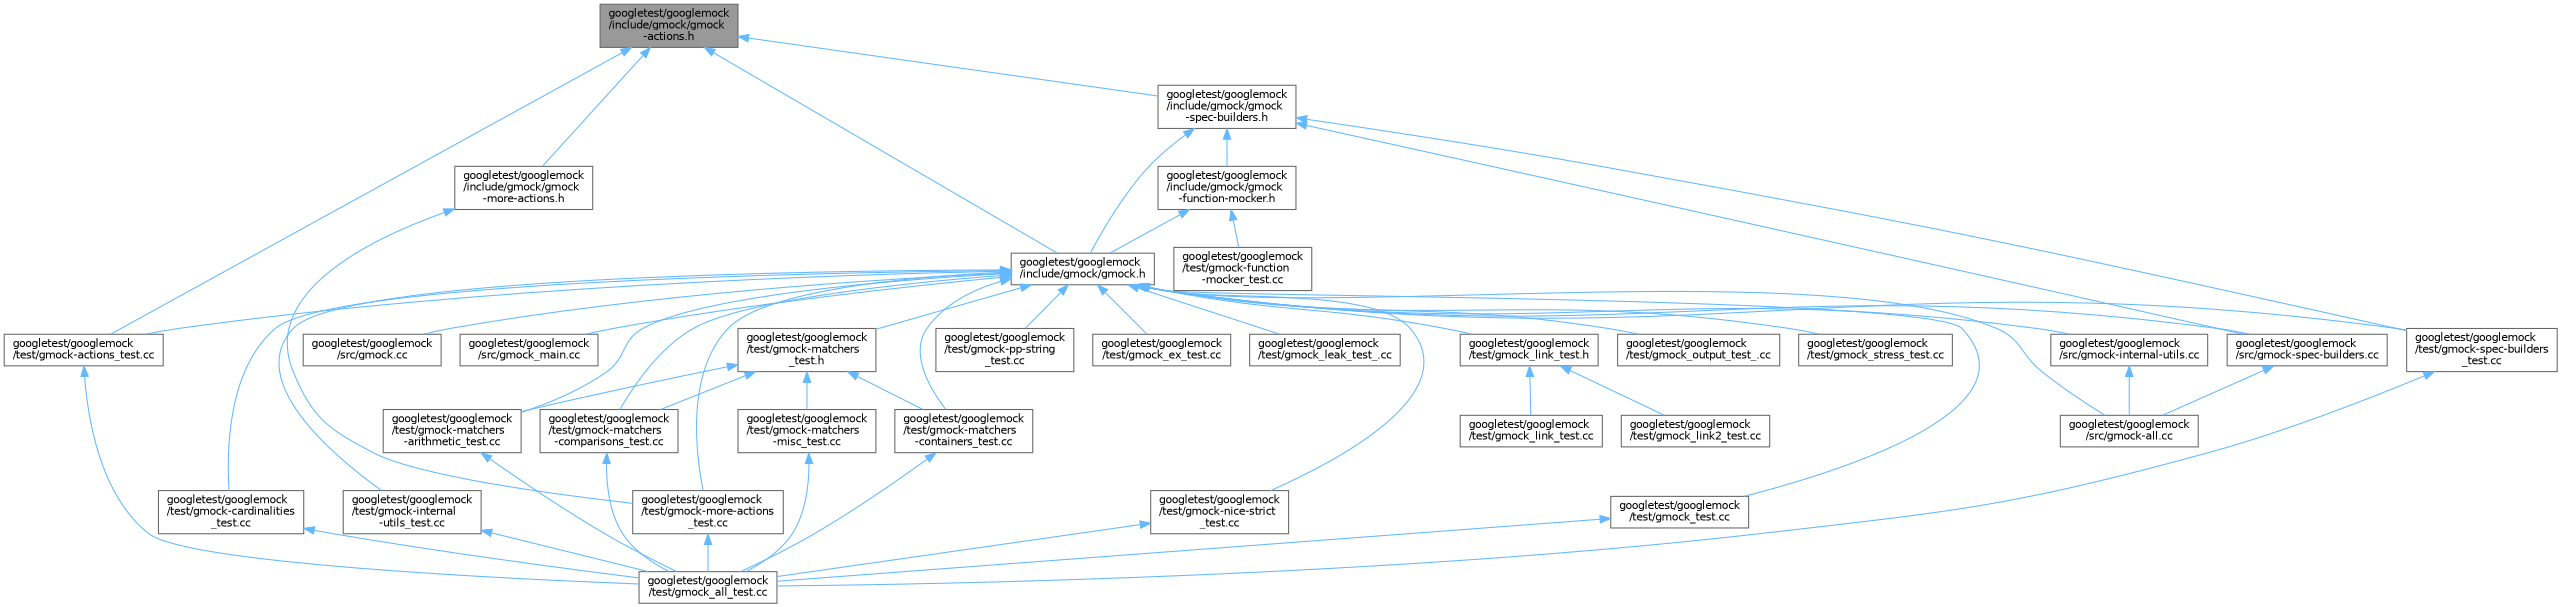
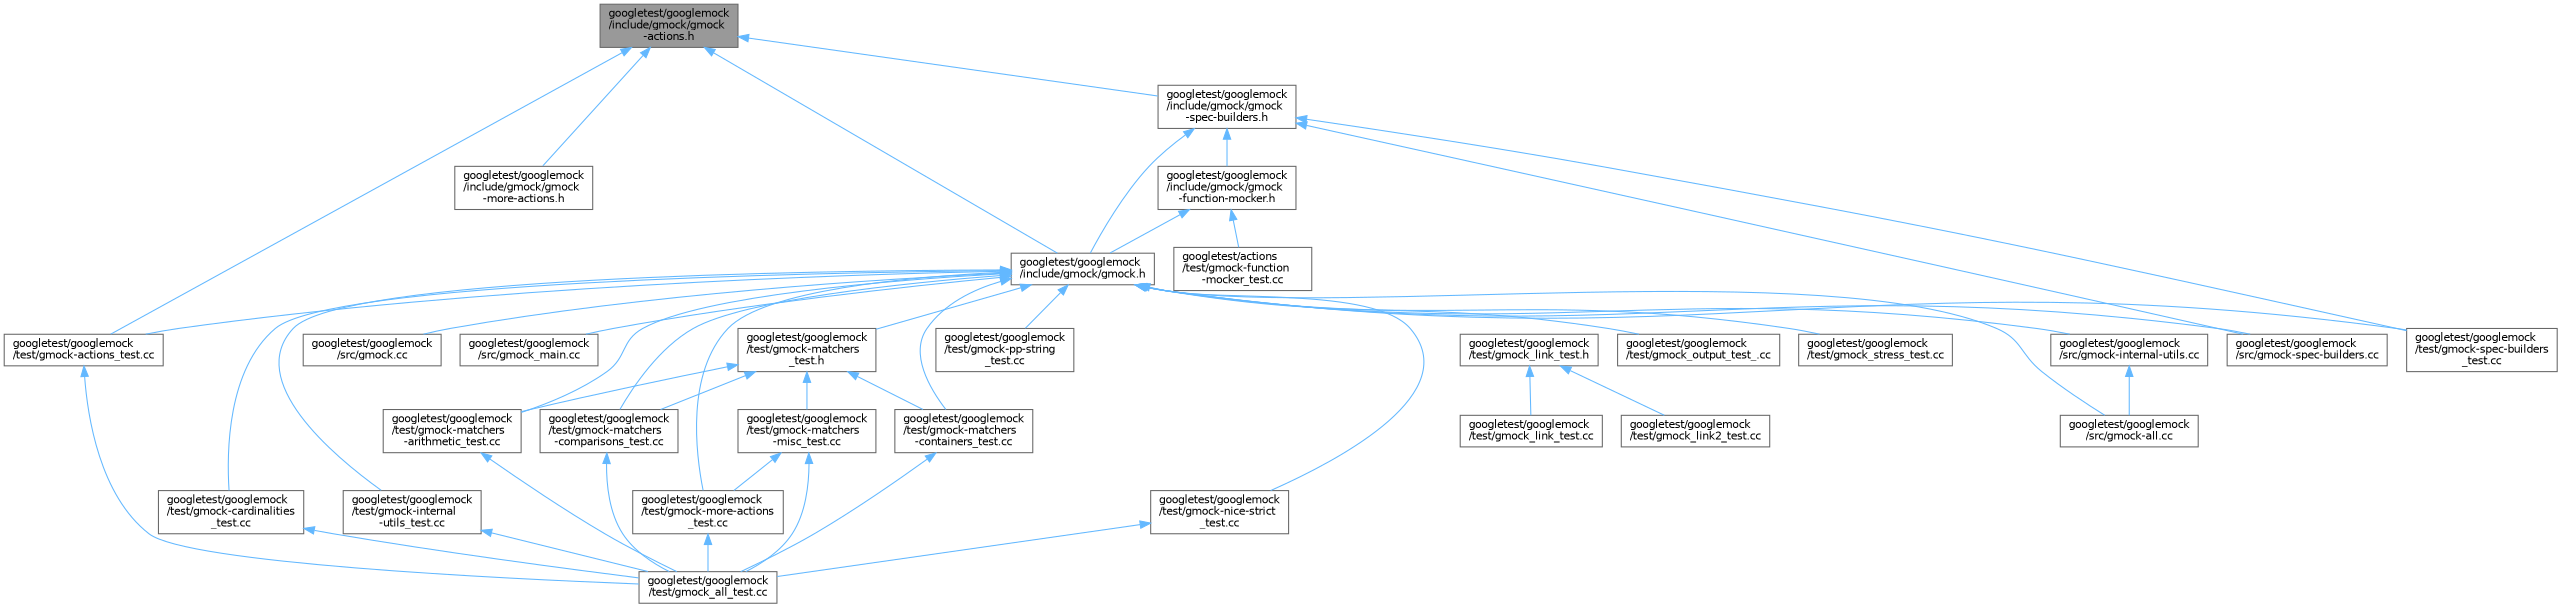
node "googletest/googlemock /test/gmock-function -mocker_test.cc": label "googletest/googlemock /test/gmock-function -mocker_test.cc" -> "googletest/actions /test/gmock-function -mocker_test.cc"
edge "googletest/googlemock /test/gmock_link_test.h" -> "googletest/googlemock /include/gmock/gmock.h": removed
node "googletest/googlemock /test/gmock_ex_test.cc": removed
node "googletest/googlemock /test/gmock_leak_test_.cc": removed
edge "googletest/googlemock /src/gmock-all.cc" -> "googletest/googlemock /src/gmock-spec-builders.cc": removed
edge "googletest/googlemock /test/gmock-more-actions _test.cc" -> "googletest/googlemock /include/gmock/gmock -more-actions.h": now "googletest/googlemock /test/gmock-more-actions _test.cc" -> "googletest/googlemock /test/gmock-matchers -misc_test.cc"
node "googletest/googlemock /test/gmock_test.cc": removed
edge "googletest/googlemock /test/gmock_all_test.cc" -> "googletest/googlemock /test/gmock-spec-builders _test.cc": removed
